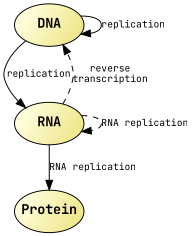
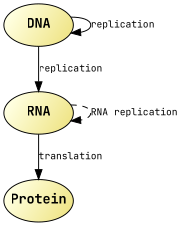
edge "RNA" -> "DNA": removed, label "reverse transcription"
edge "RNA" -> "Protein": label "RNA replication" -> "translation"
